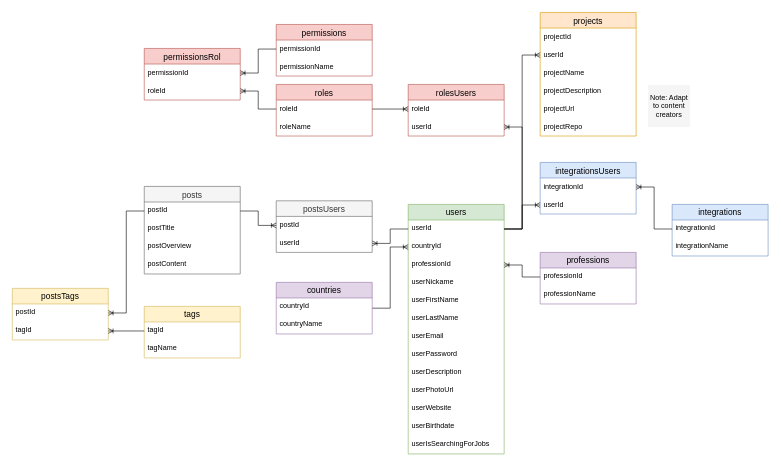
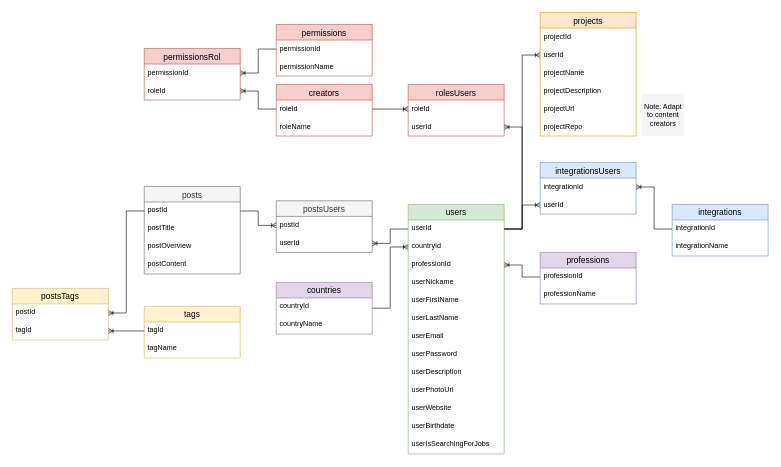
node "roles": label "roles" -> "creators"
node "Note: Adapt to content creators": moved (669, 106) -> (663, 115)
